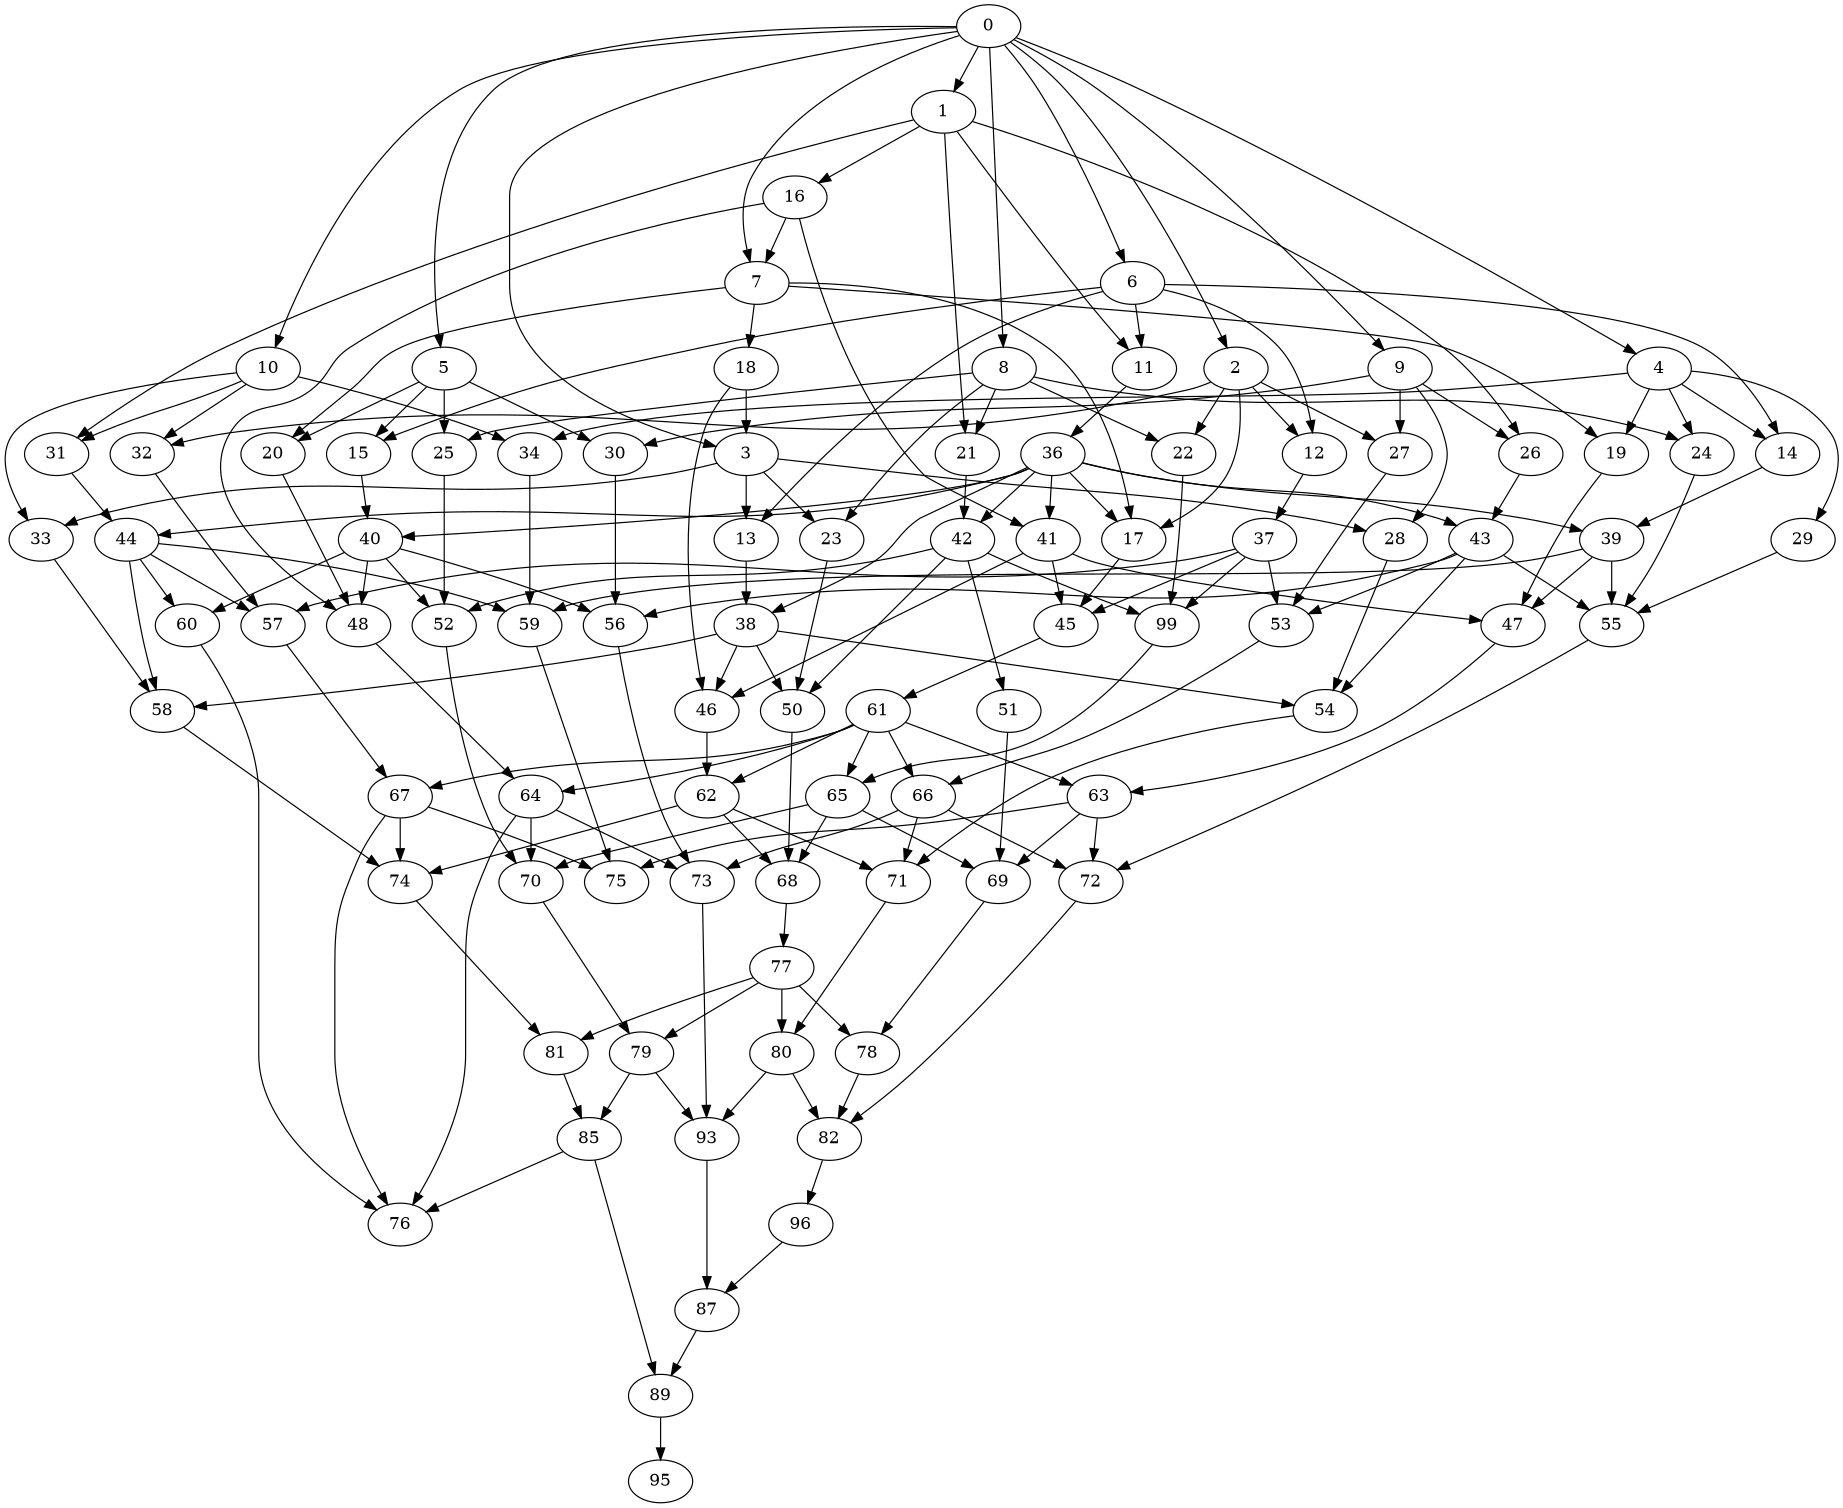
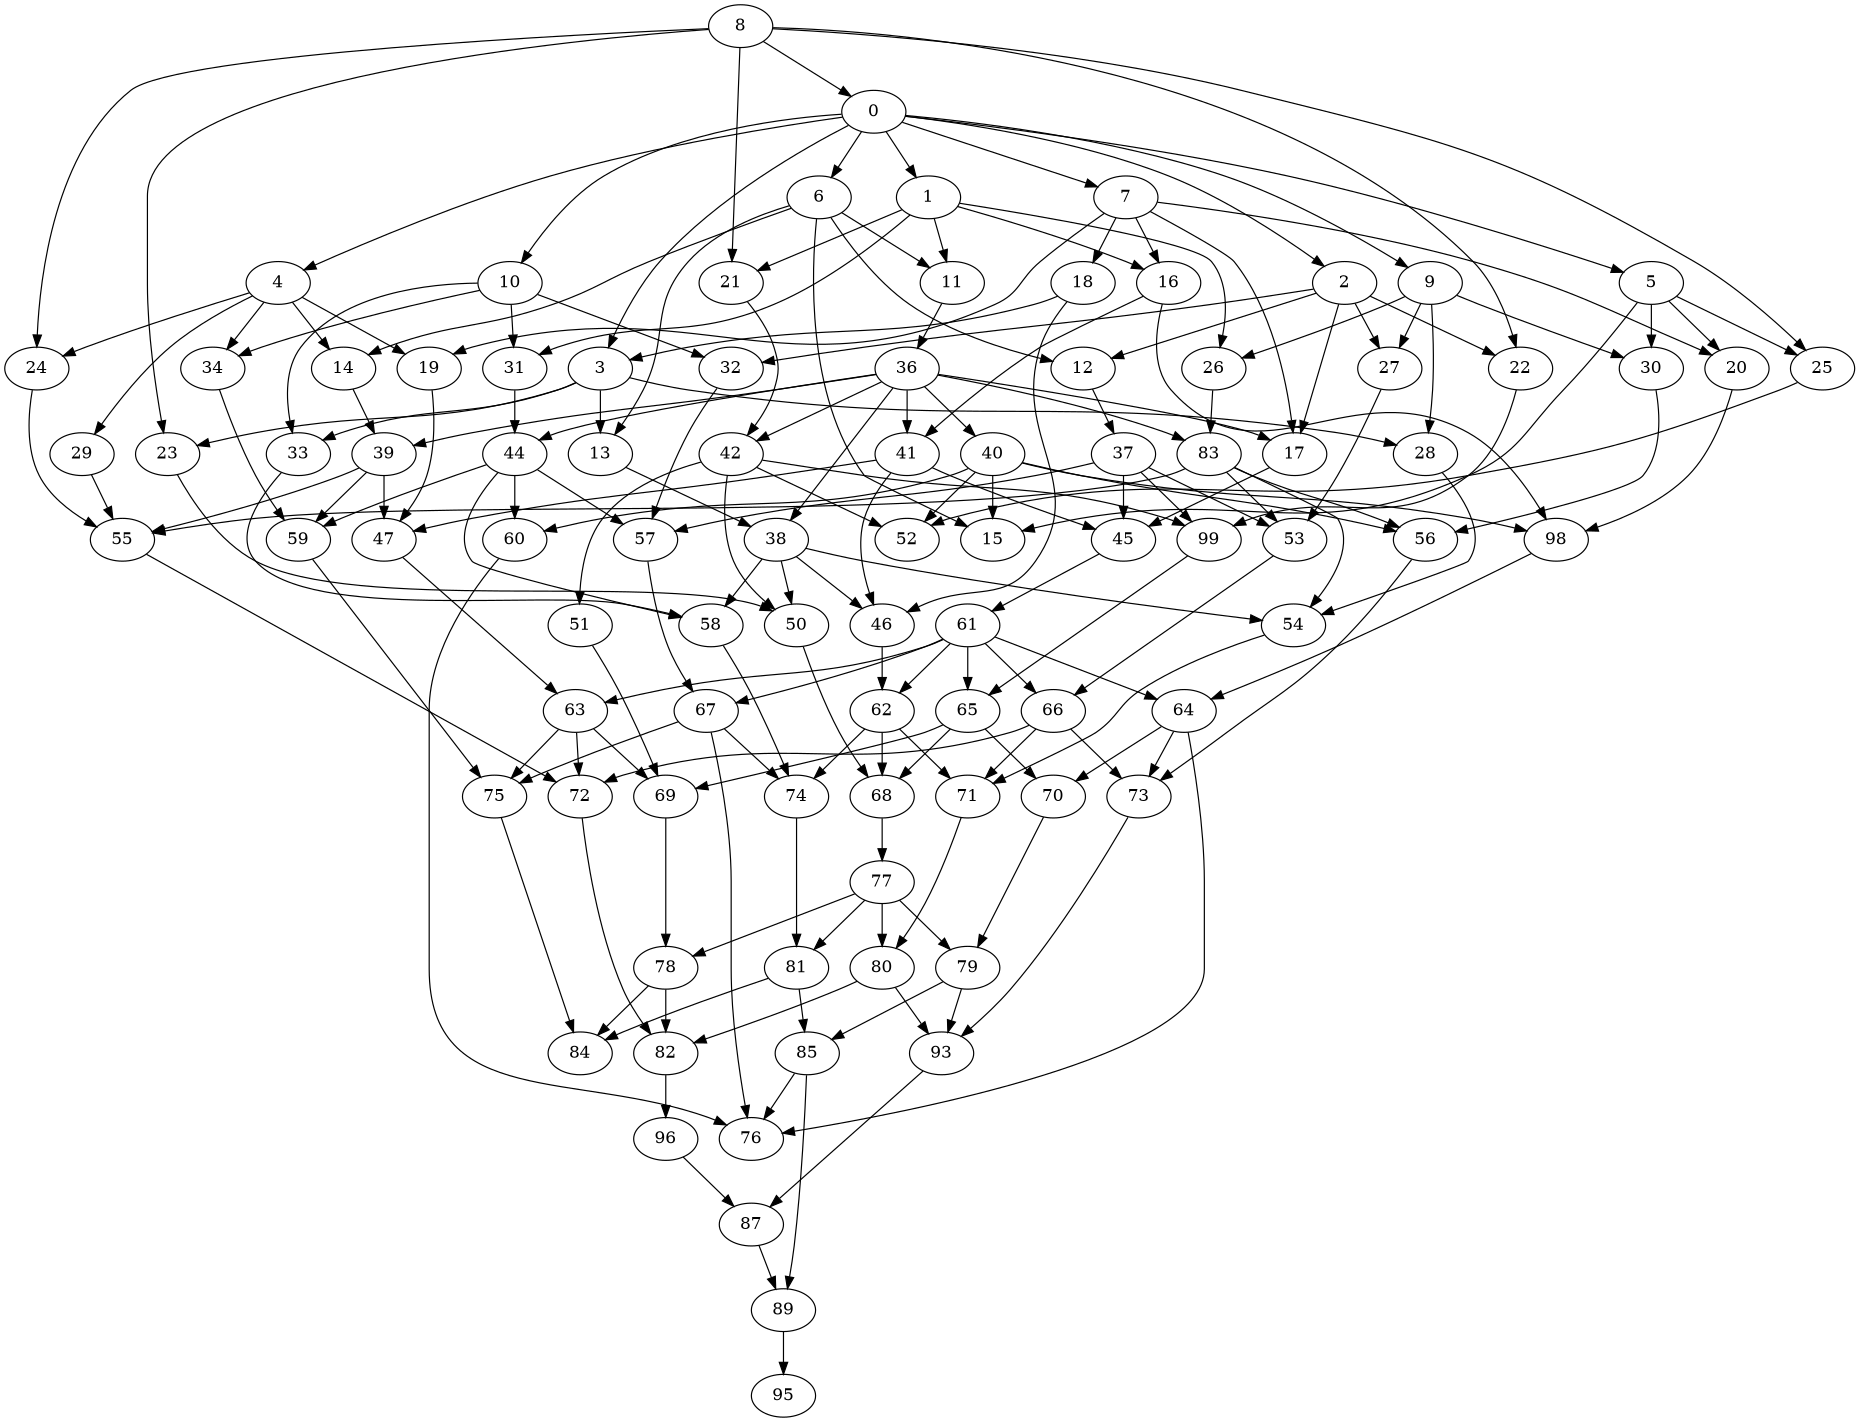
edge "0" -> "8": reversed
edge "16" -> "7": reversed
edge "15" -> "40": reversed
node "43": label "43" -> "83"
node "48": label "48" -> "98"
edge "52" -> "70": removed
node "84": added
